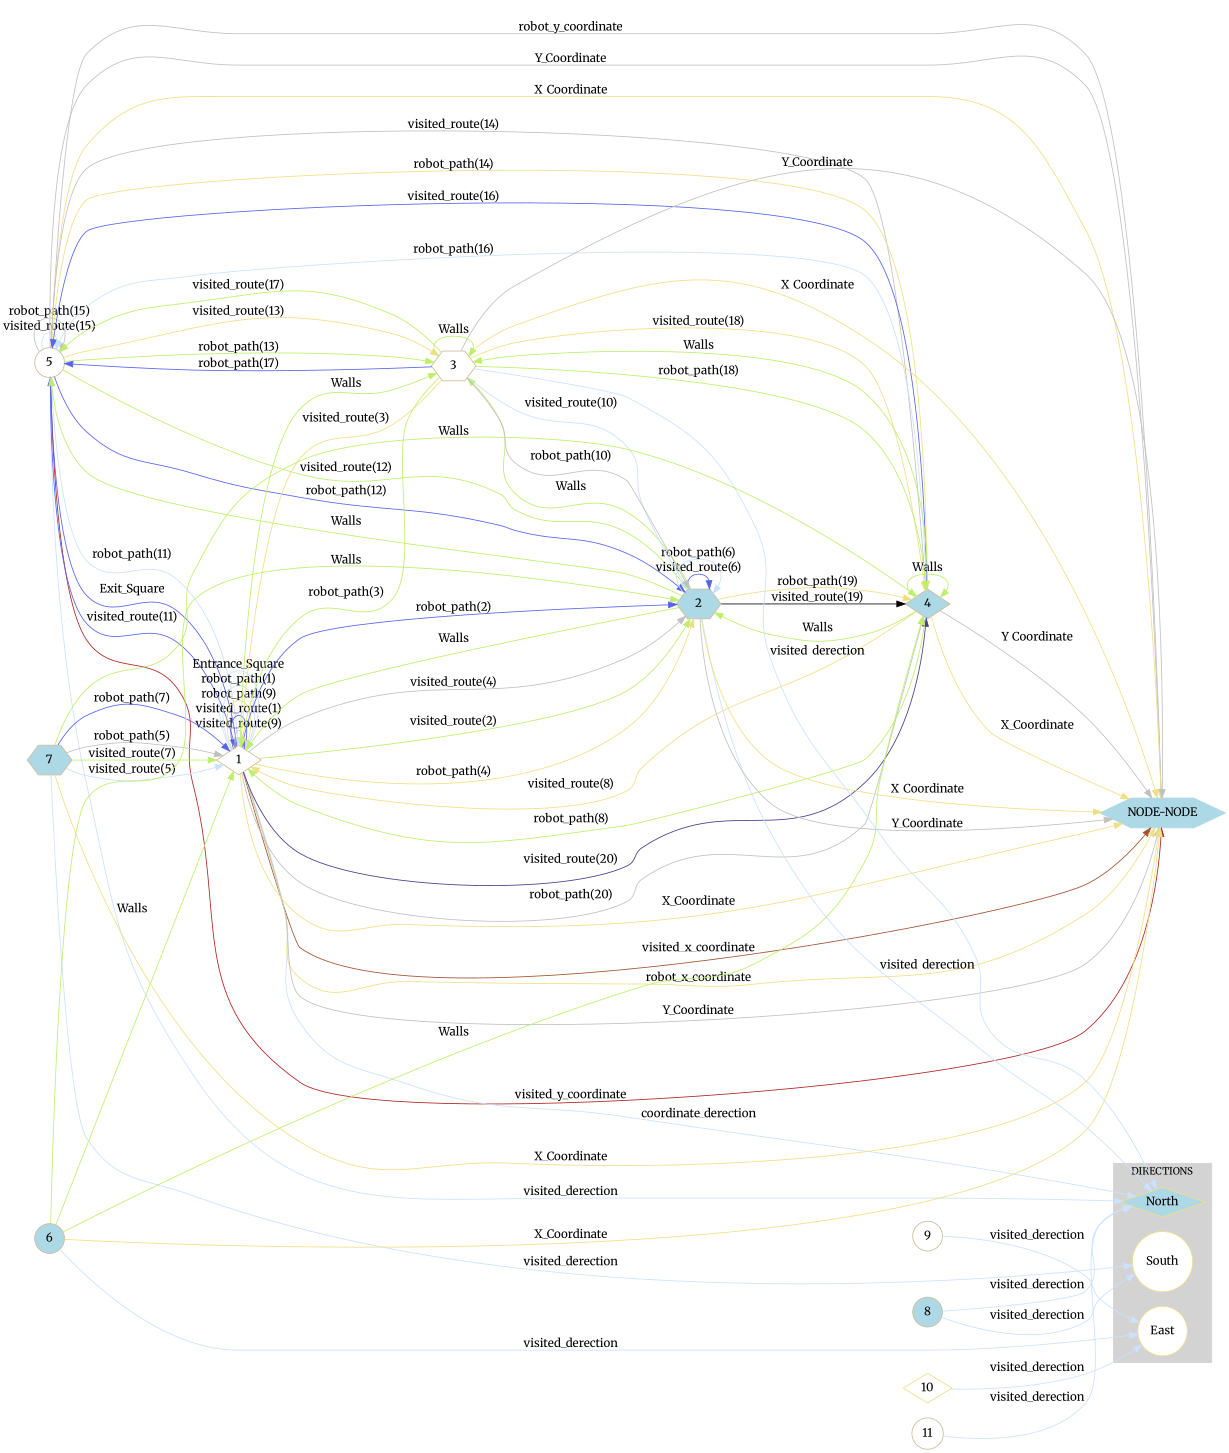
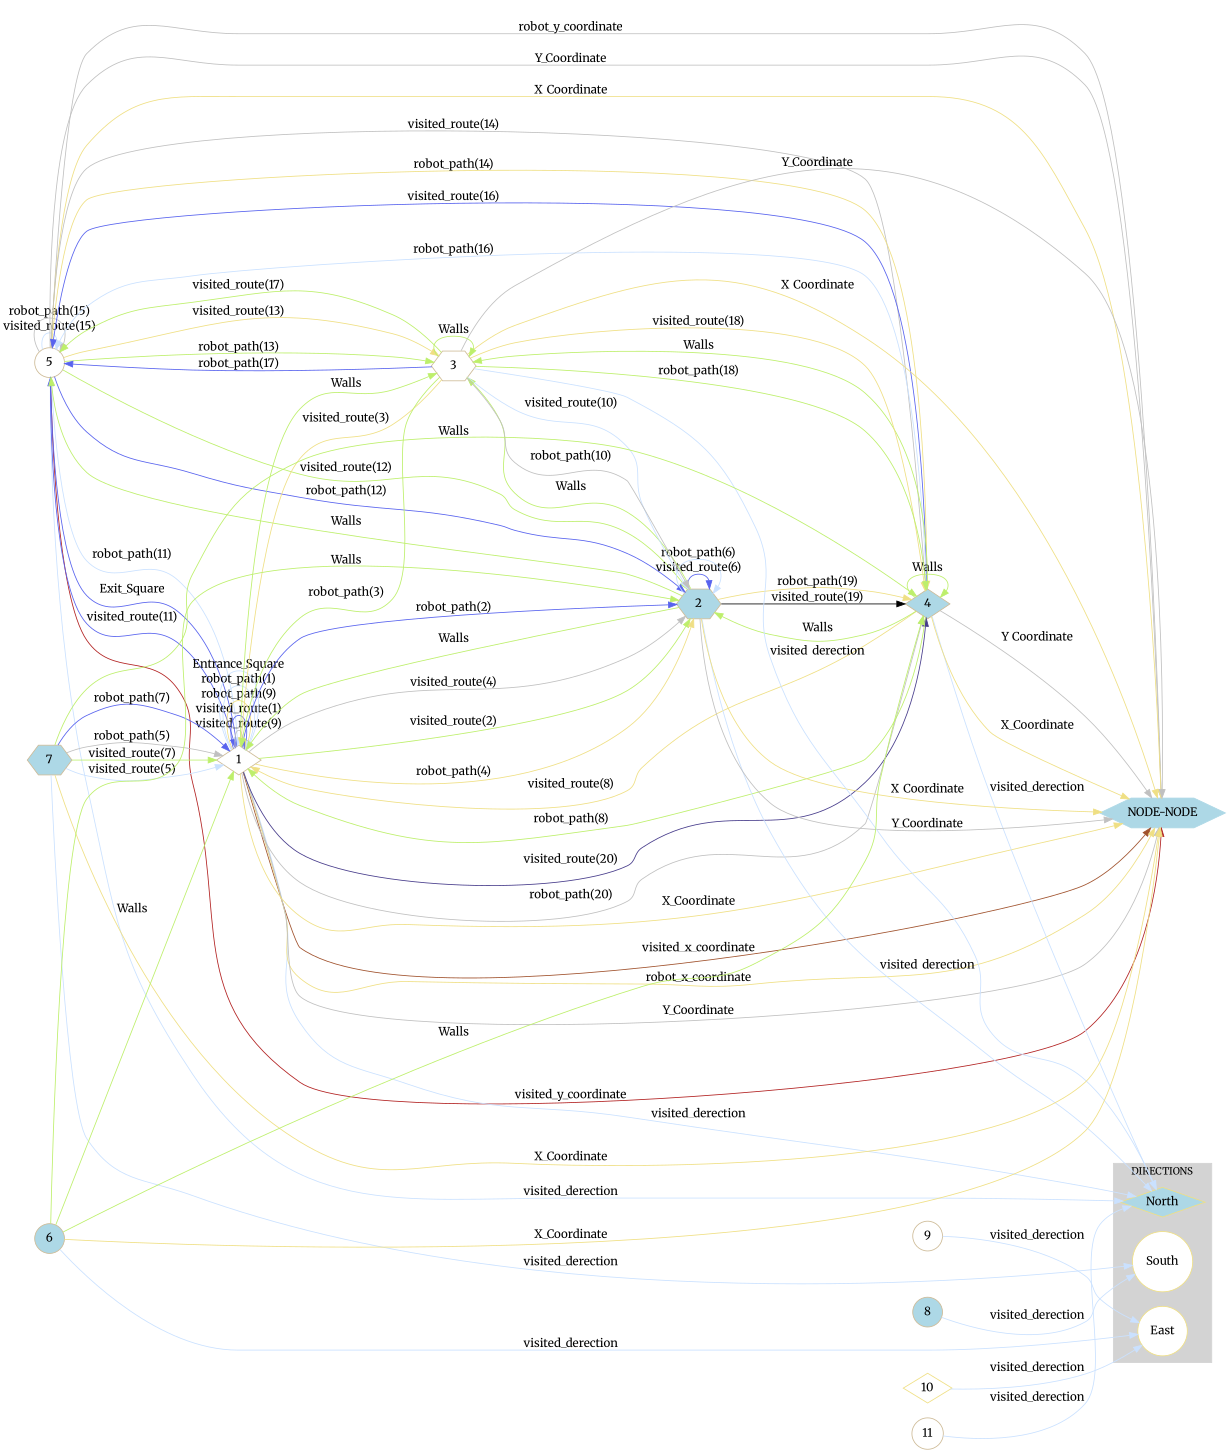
edge "1" -> "North": label "coordinate_derection" -> "visited_derection"
edge "8" -> "North": now "4" -> "North"
